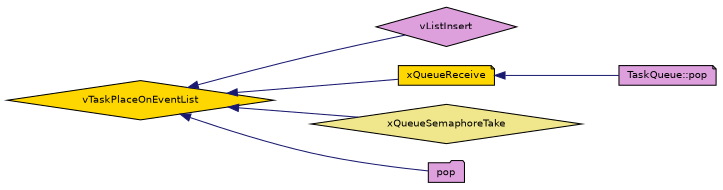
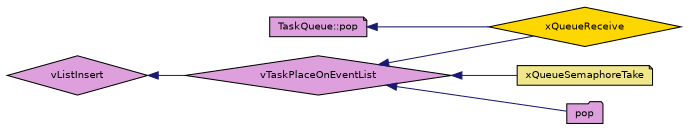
edge "vListInsert" -> "vTaskPlaceOnEventList": reversed
node "xQueueReceive": shape note -> diamond
edge "TaskQueue::pop" -> "xQueueReceive": reversed
node "vTaskPlaceOnEventList": fillcolor gold -> plum
node "xQueueSemaphoreTake": shape diamond -> note
